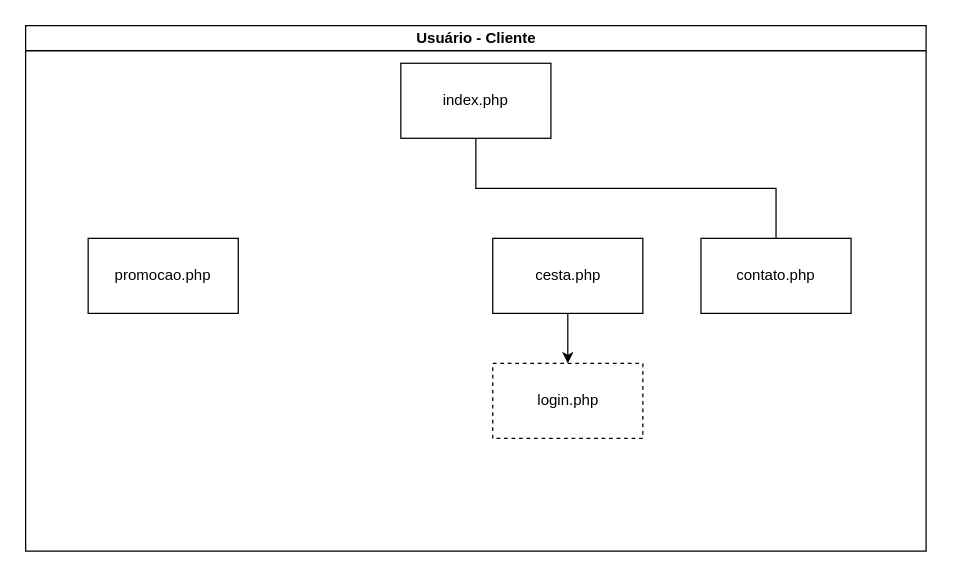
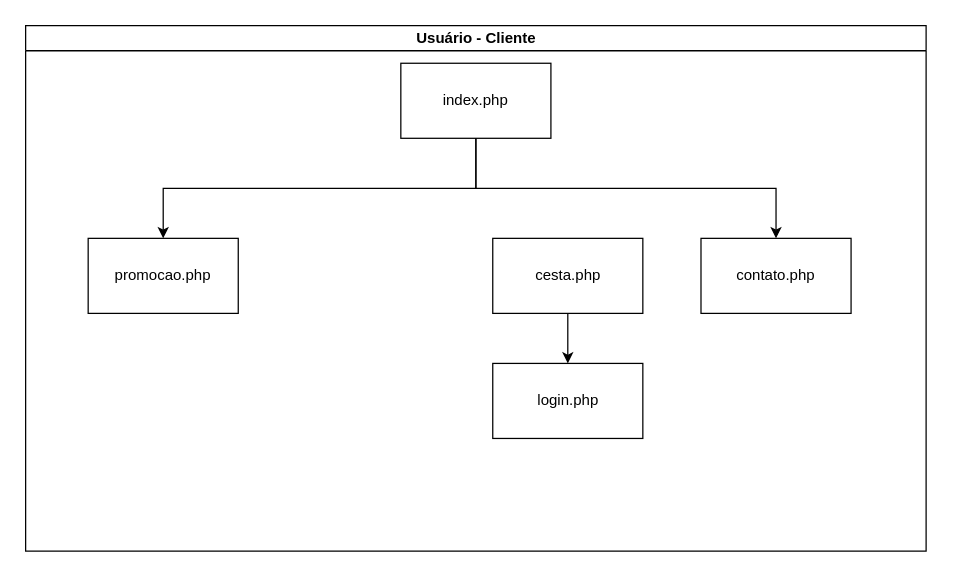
edge "index.php" -> "promocao.php": added
edge "index.php" -- "contato.php": arrowhead none -> classic
node "login.php": style dashed -> solid
